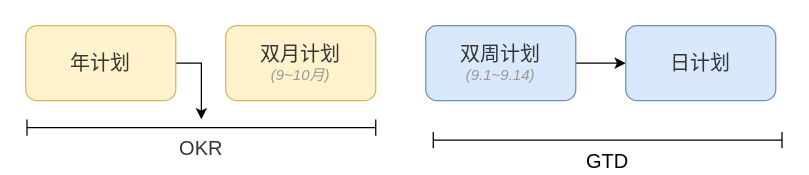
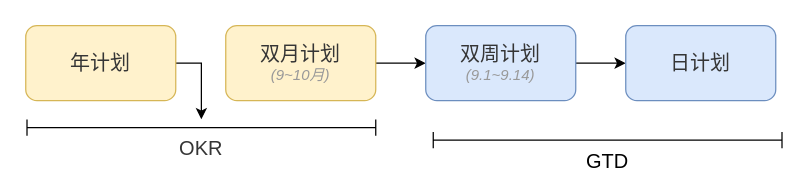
edge "双月计划 (9~10月)" -> "双周计划 (9.1~9.14)": added
